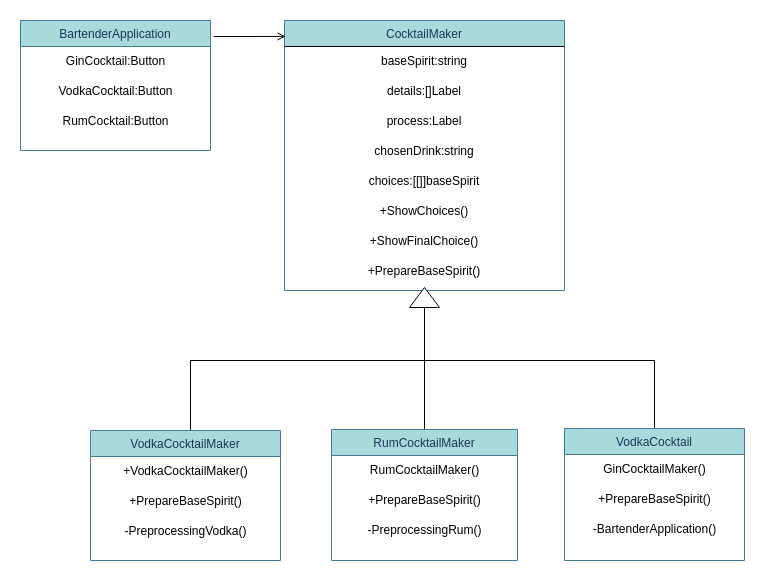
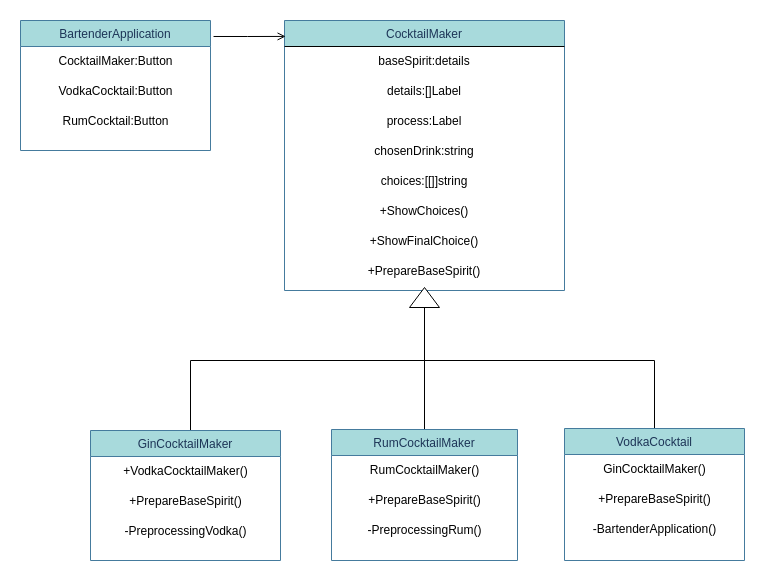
node "GinCocktail:Button": label "GinCocktail:Button" -> "CocktailMaker:Button"
node "baseSpirit:string": label "baseSpirit:string" -> "baseSpirit:details"
node "choices:[[]]baseSpirit": label "choices:[[]]baseSpirit" -> "choices:[[]]string"
node "VodkaCocktailMaker": label "VodkaCocktailMaker" -> "GinCocktailMaker"
